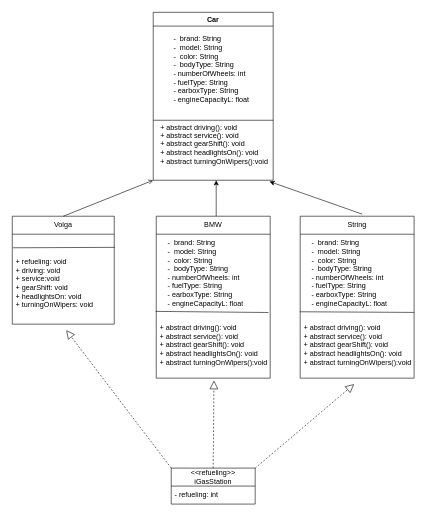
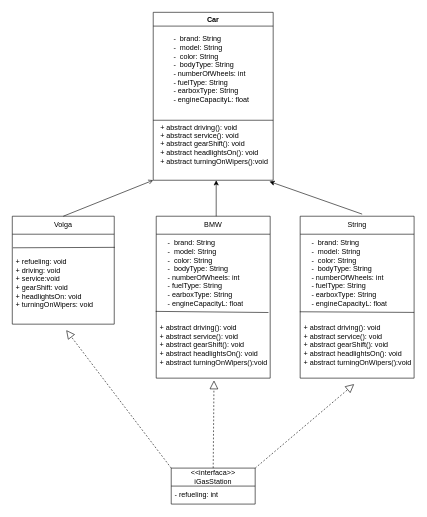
node "<<refueling>> iGasStation": label "<<refueling>> iGasStation" -> "<<interfaca>> iGasStation"
